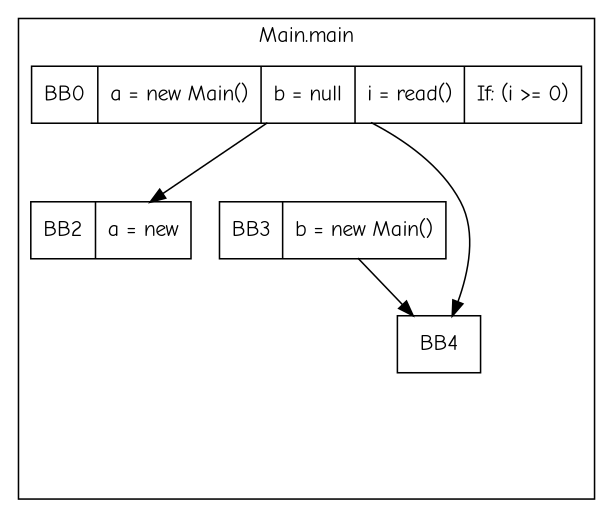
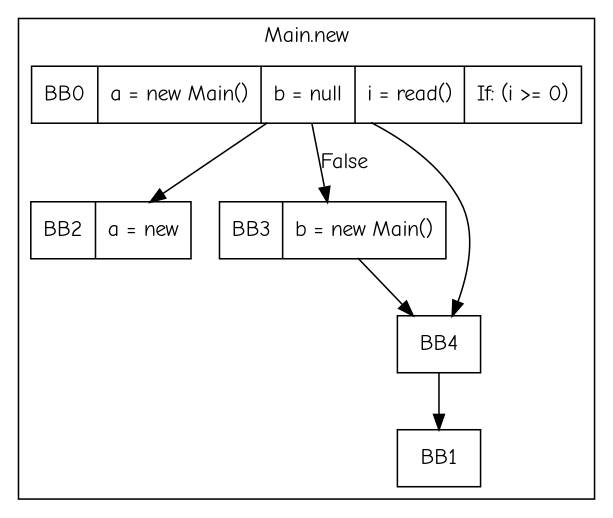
cluster "Main.main": label "Main.main" -> "Main.new"
edge "BB0" -> "BB3": added, label "False"
node "BB1": added
